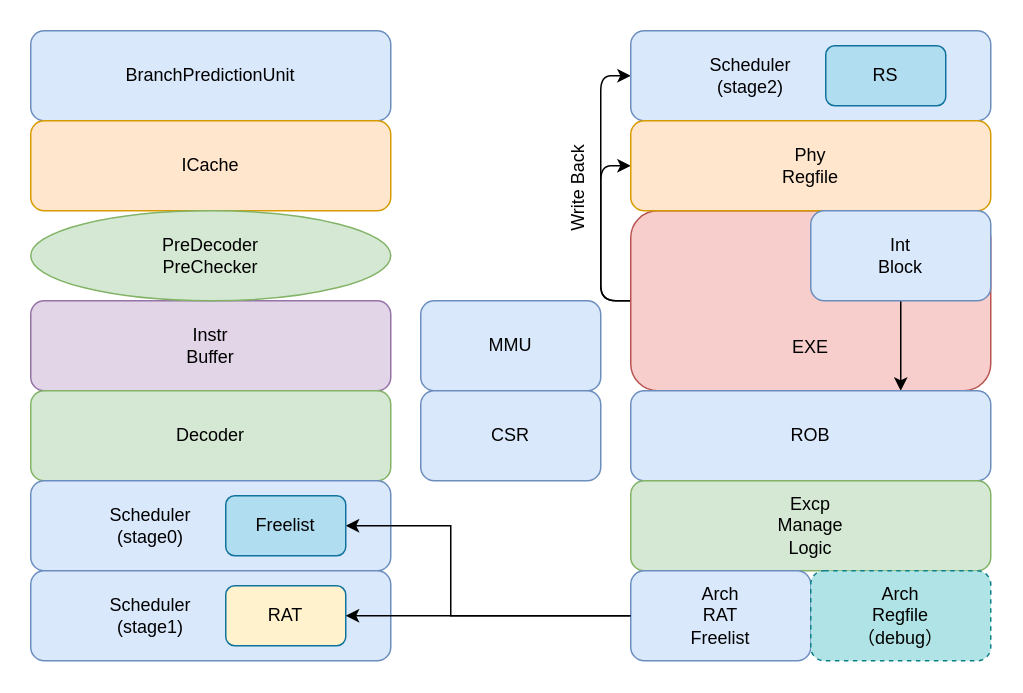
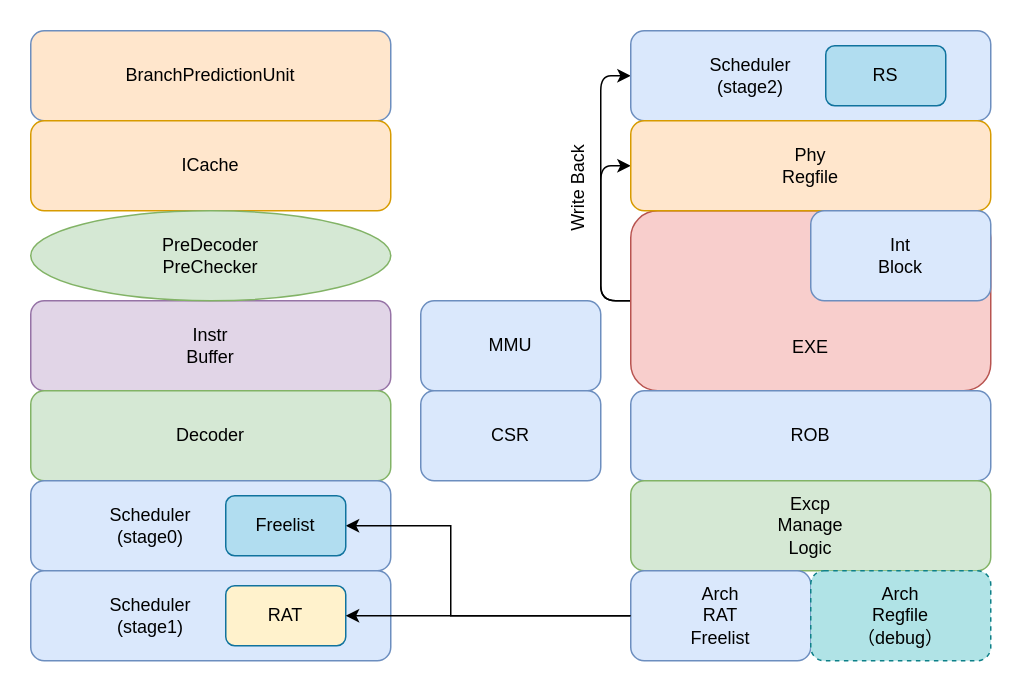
node "BranchPredictionUnit": fillcolor #dae8fc -> #ffe6cc
edge "Int Block" -> "ROB": removed
